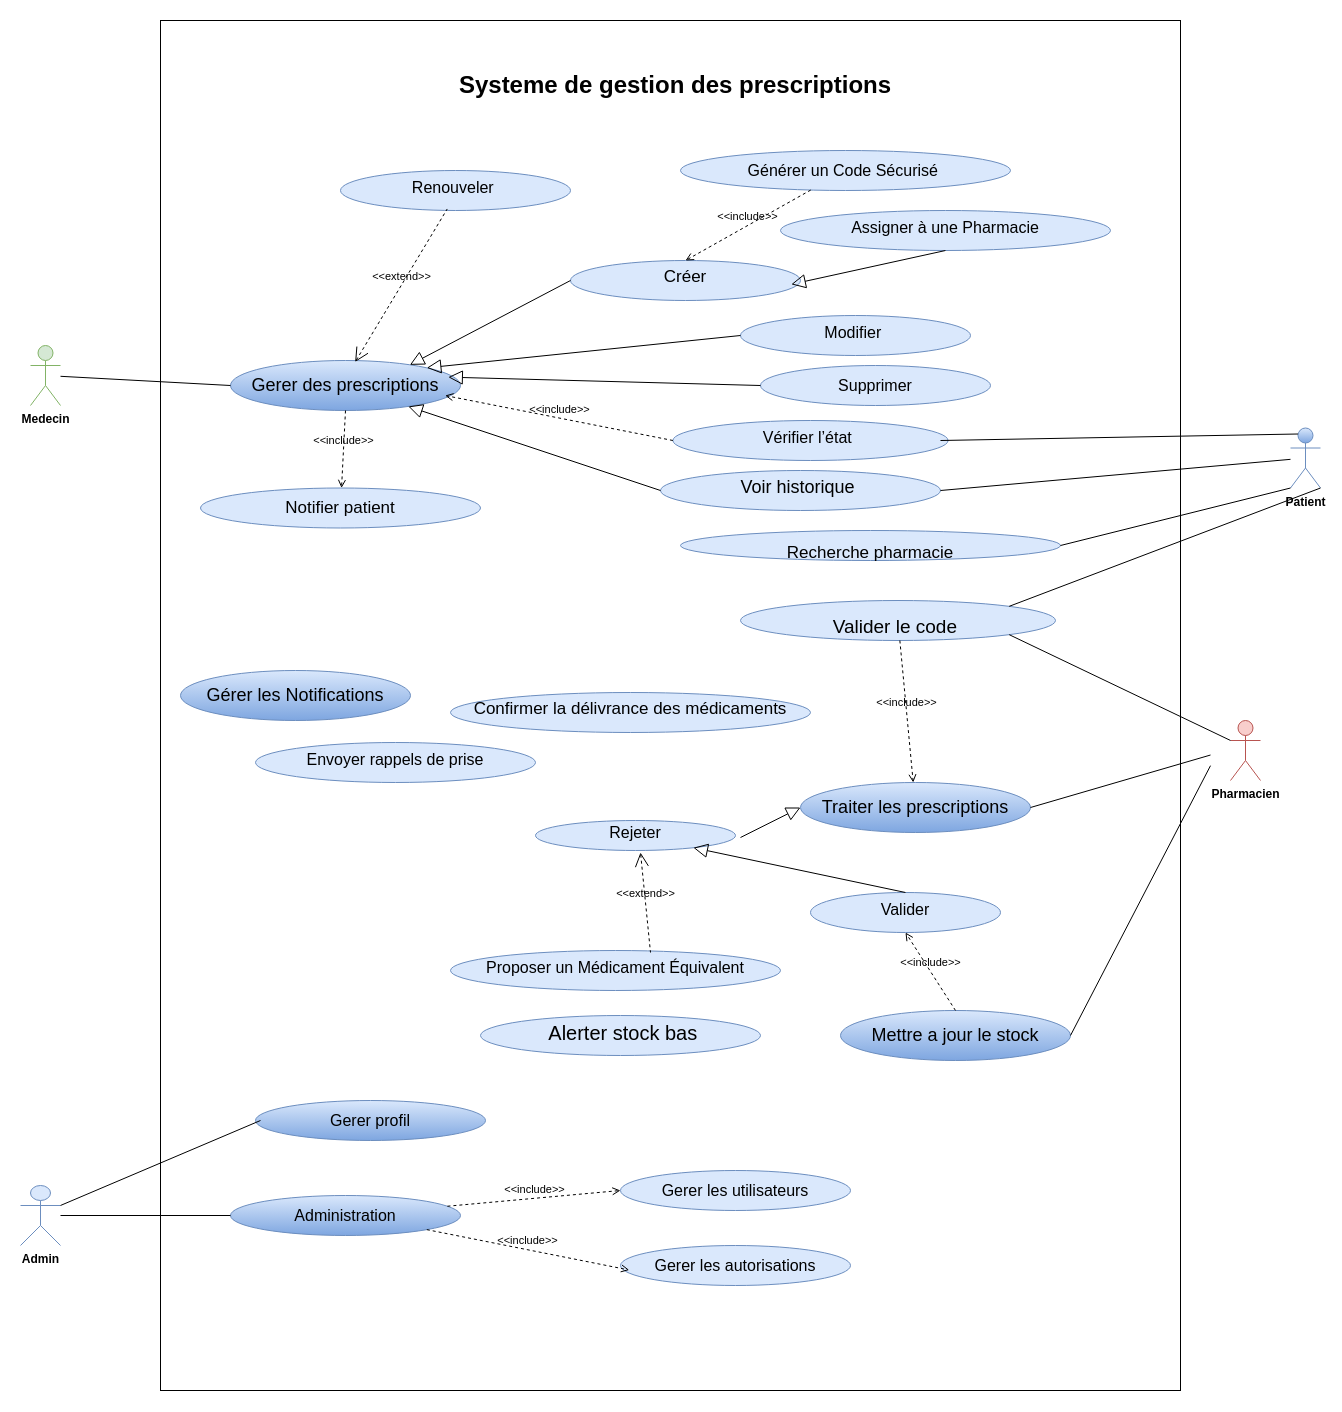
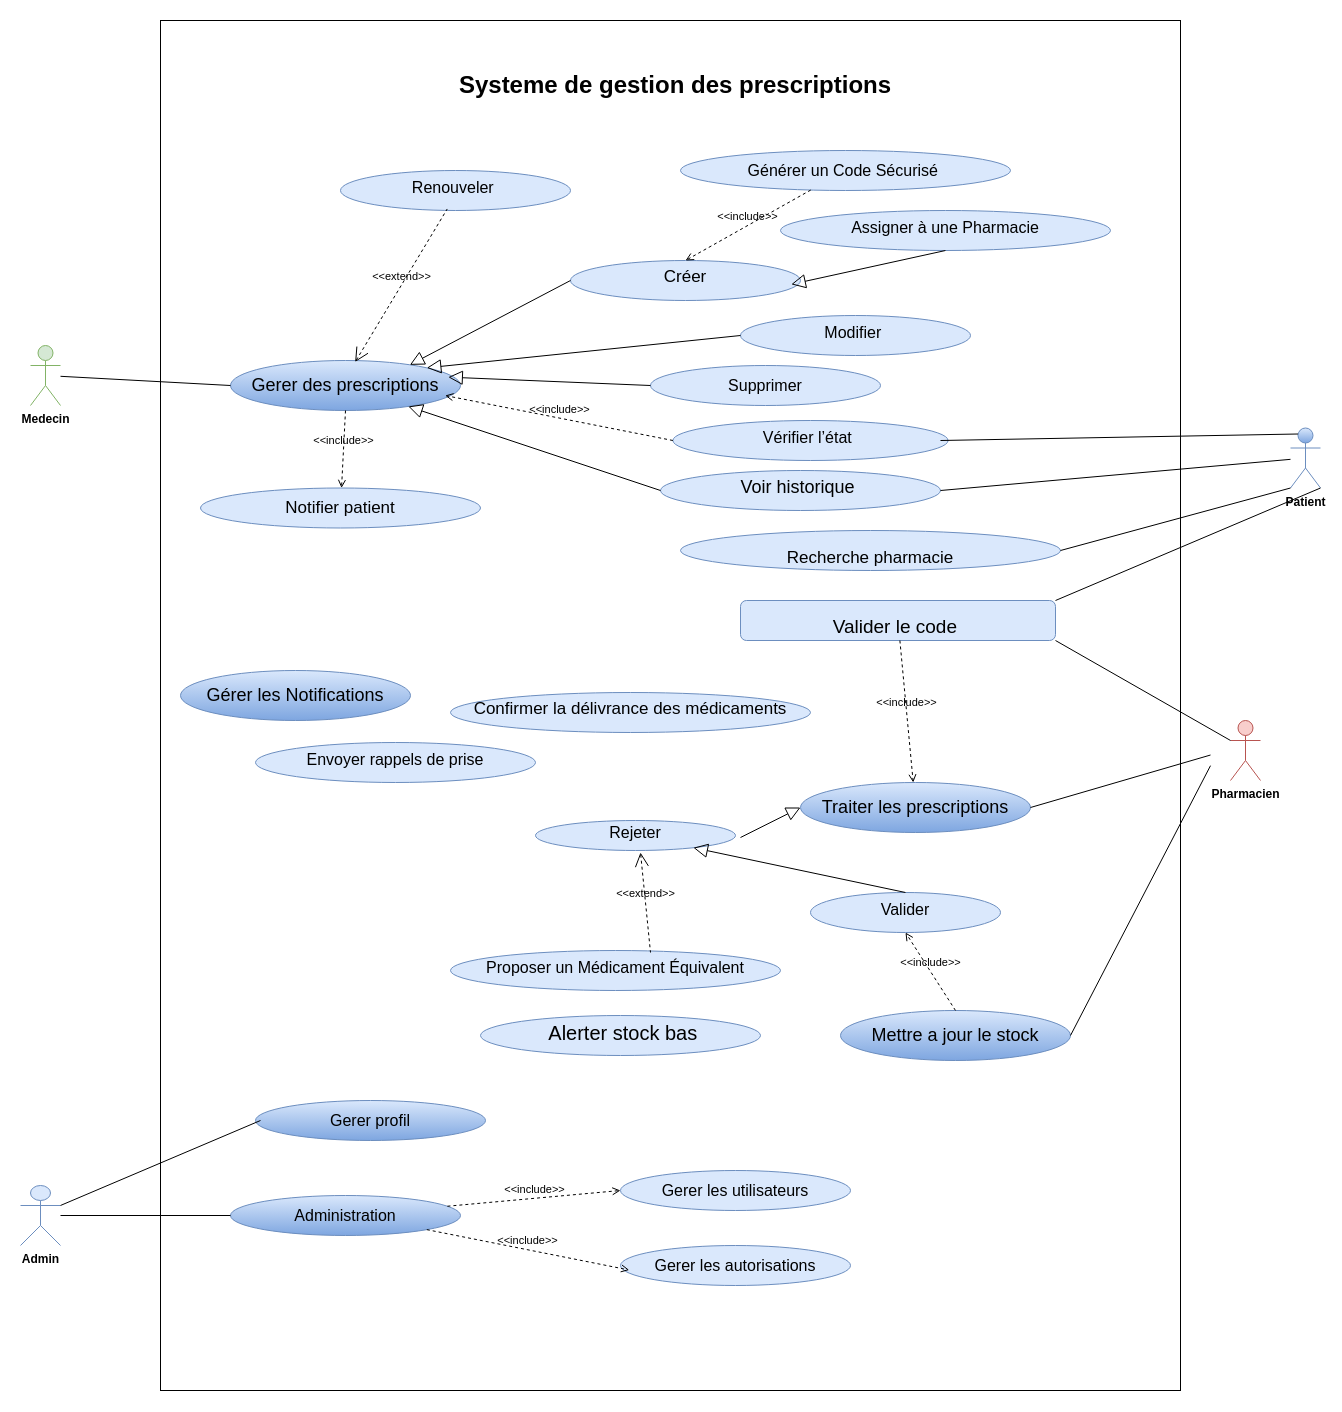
node "Supprimer": moved (876, 386) -> (766, 386)
node "Recherche pharmacie": size 380x30 -> 380x40
node "Valider le code": shape ellipse -> rounded rectangle
